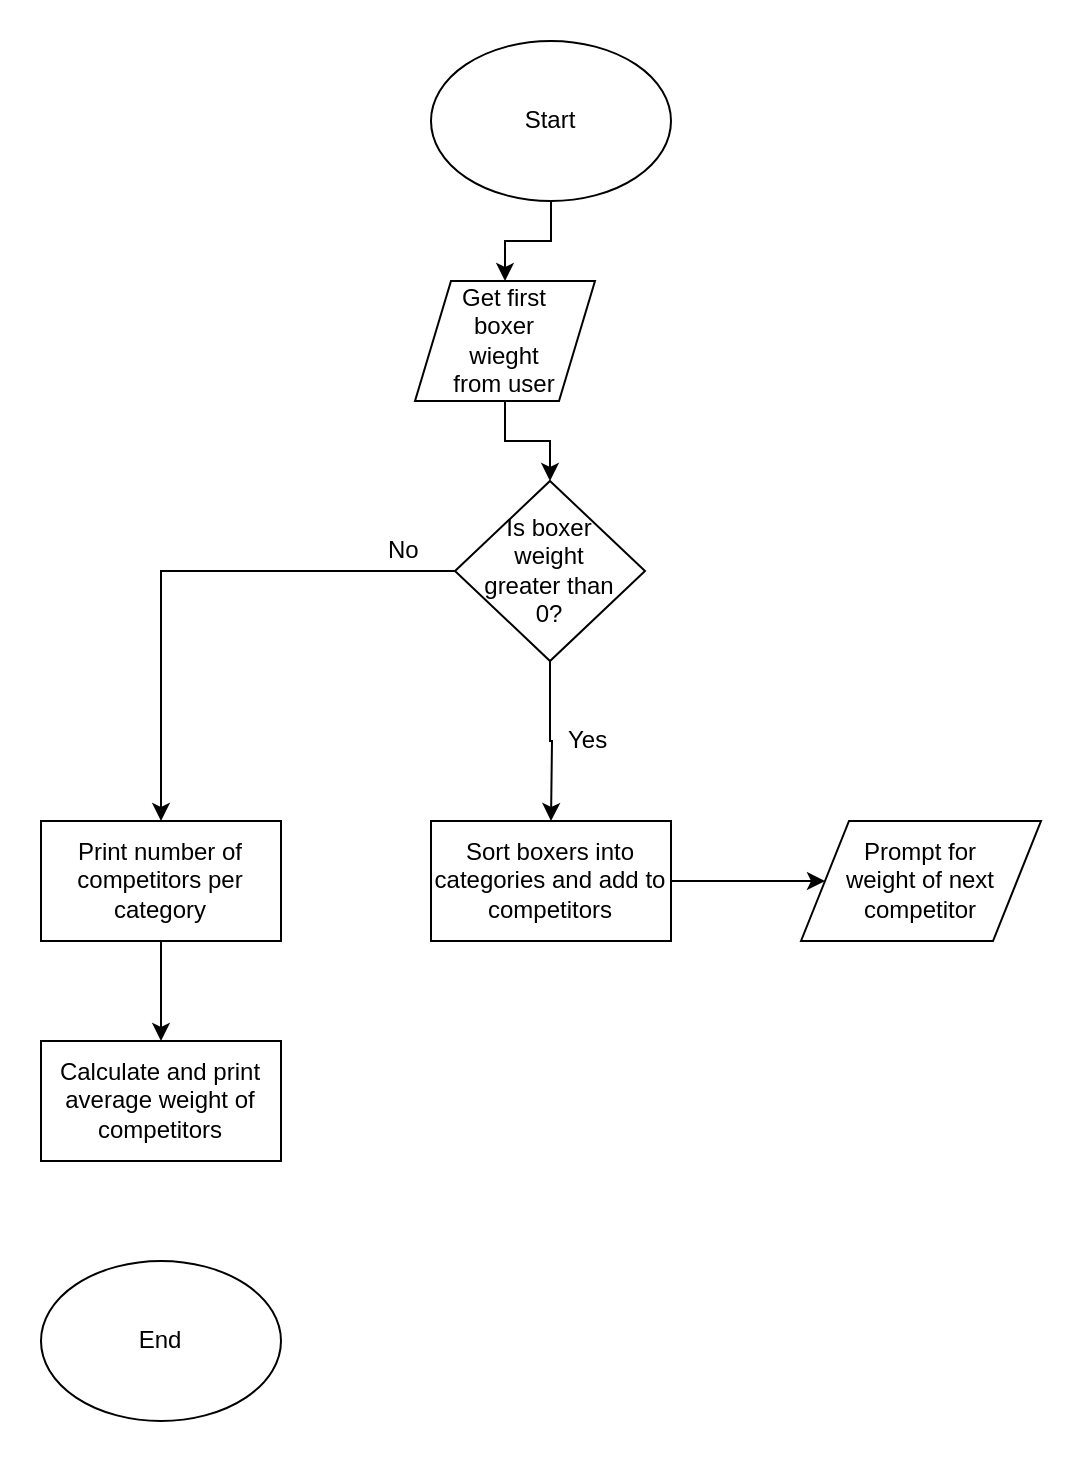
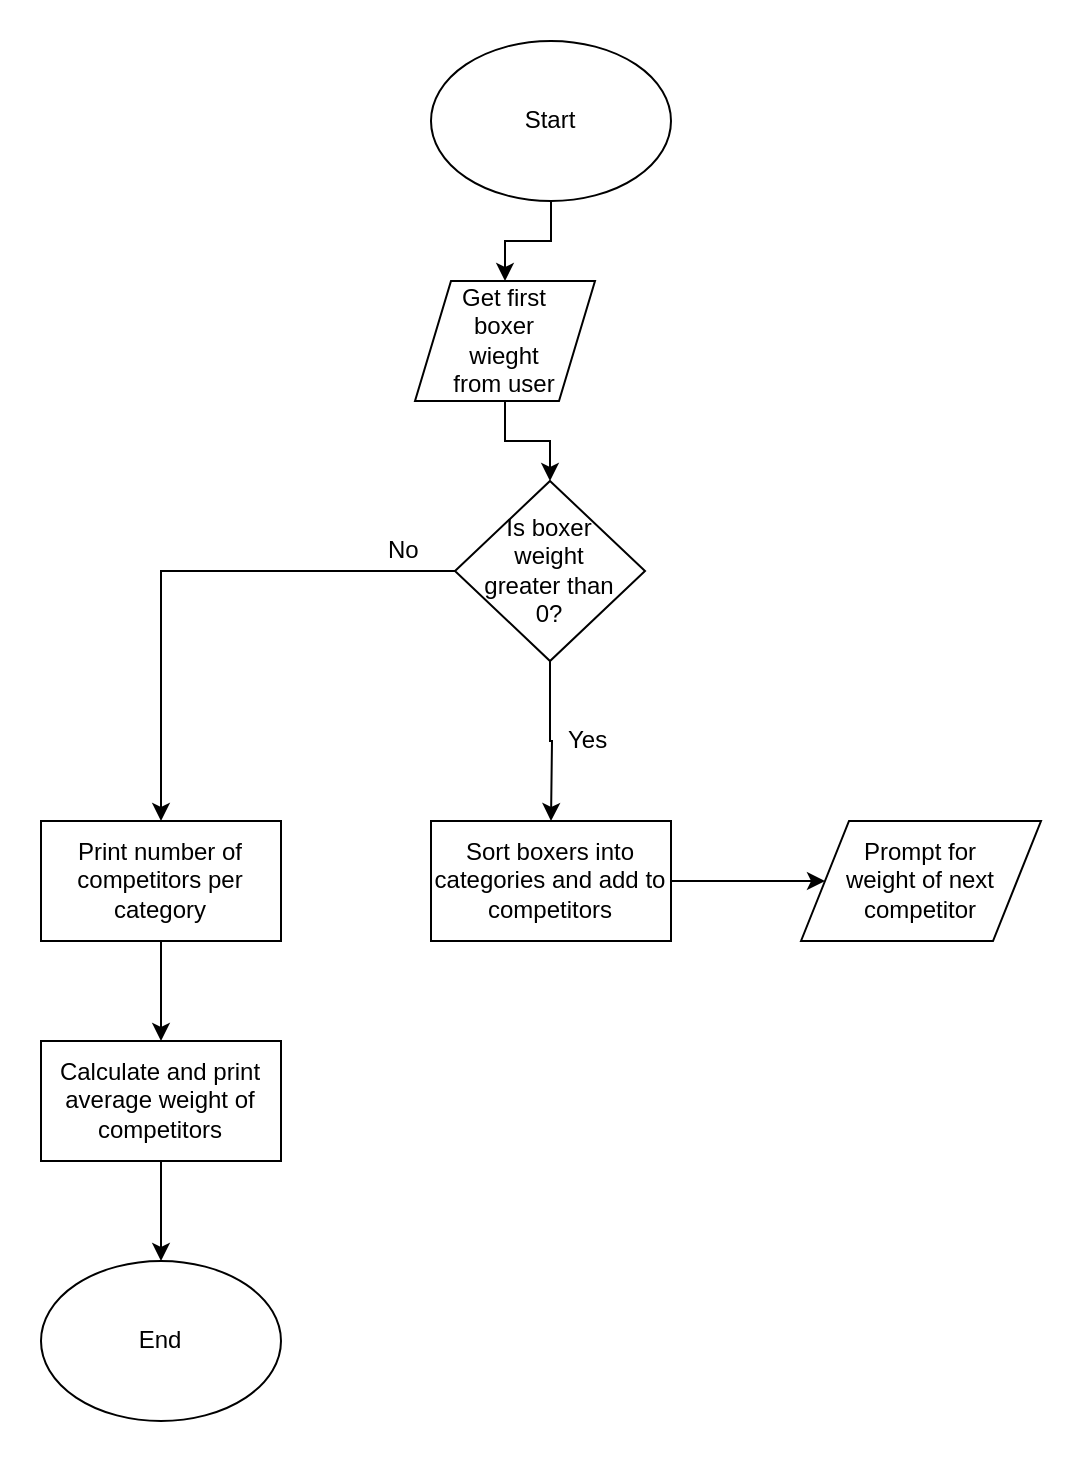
edge "Calculate and print average weight of competitors" -> "End": added
